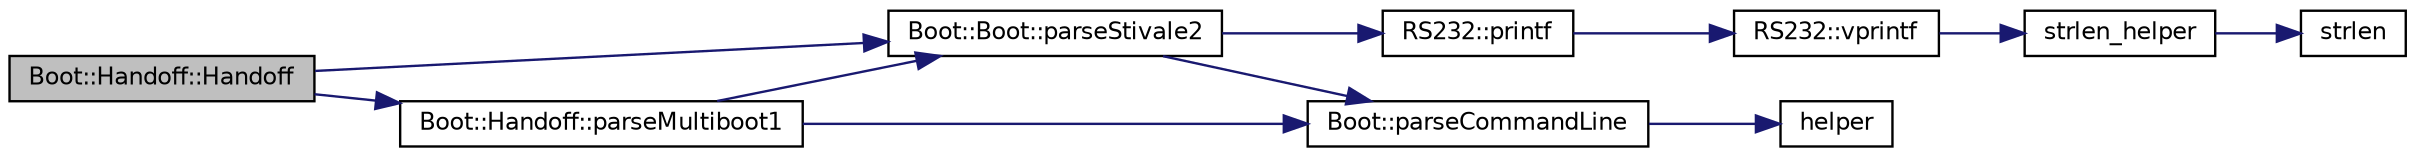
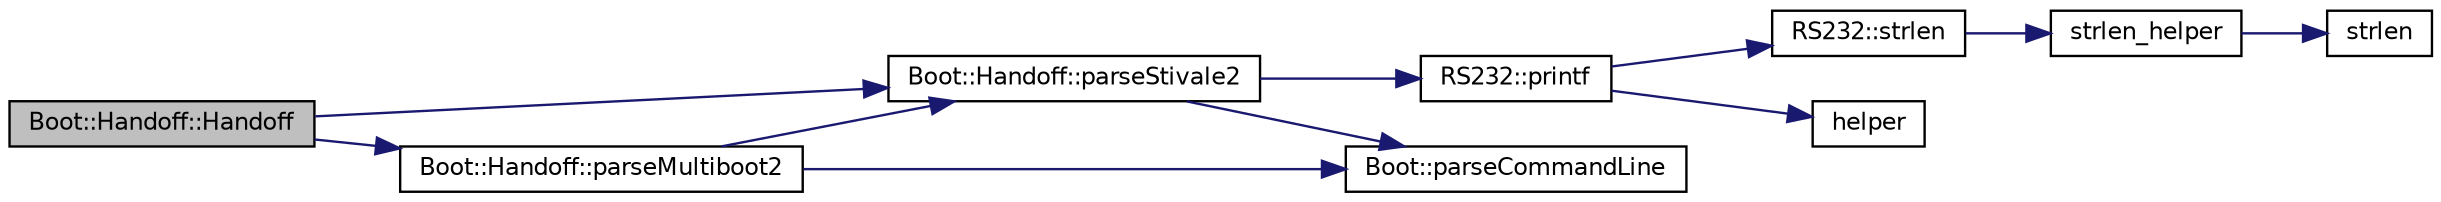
node "Boot::Boot::parseStivale2": label "Boot::Boot::parseStivale2" -> "Boot::Handoff::parseStivale2"
node "RS232::vprintf": label "RS232::vprintf" -> "RS232::strlen"
node "Boot::Handoff::parseMultiboot1": label "Boot::Handoff::parseMultiboot1" -> "Boot::Handoff::parseMultiboot2"
edge "Boot::parseCommandLine" -> "helper": now "RS232::printf" -> "helper"
